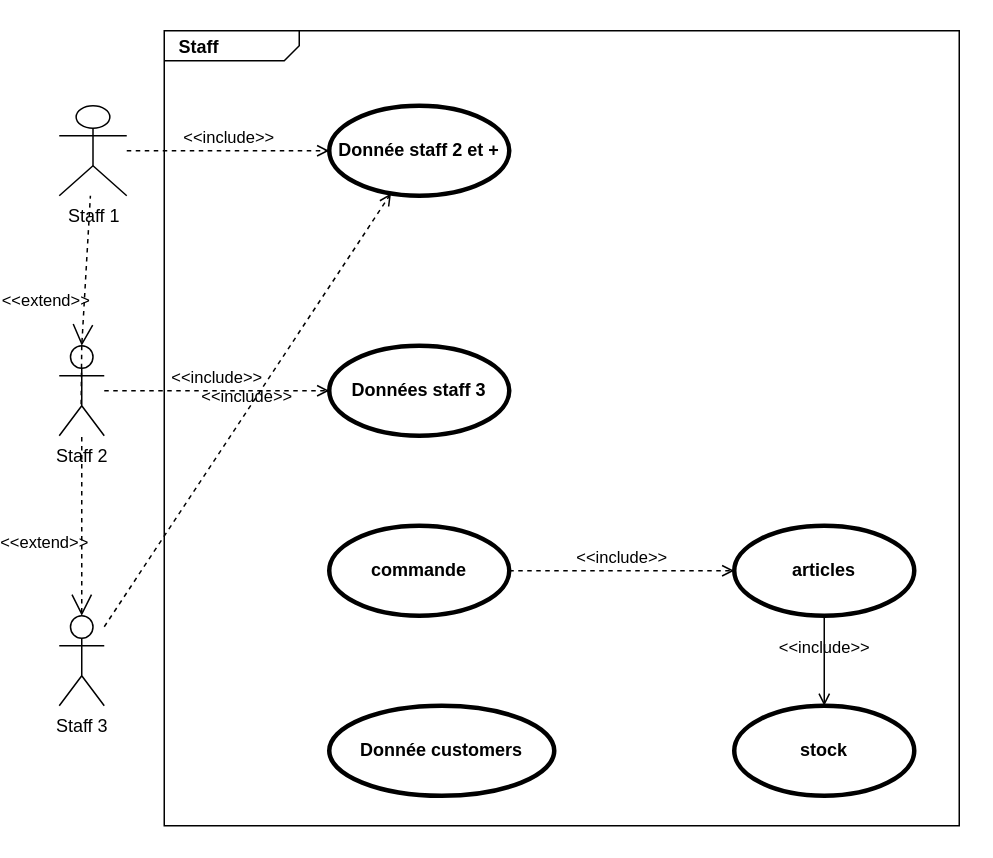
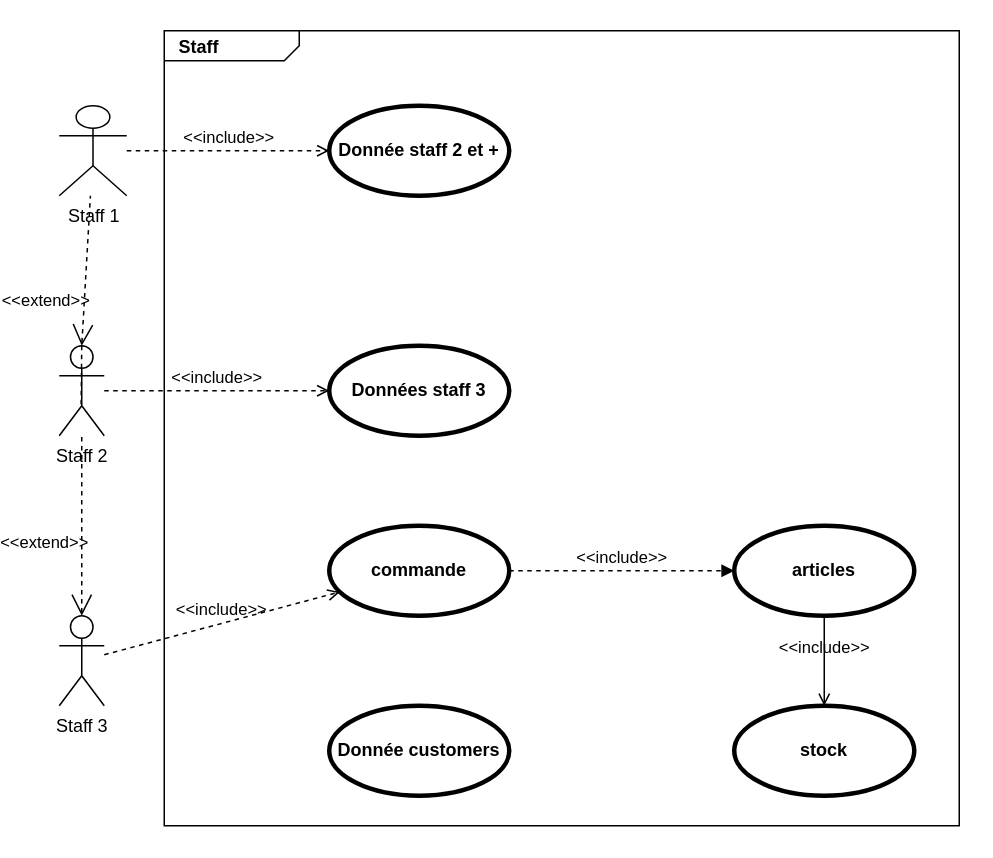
edge "Staff 3" -> "Donnée staff 2 et +": now "Staff 3" -> "commande"
edge "commande" -> "articles": arrowhead open -> block
node "Donnée customers": size 225x90 -> 180x90
